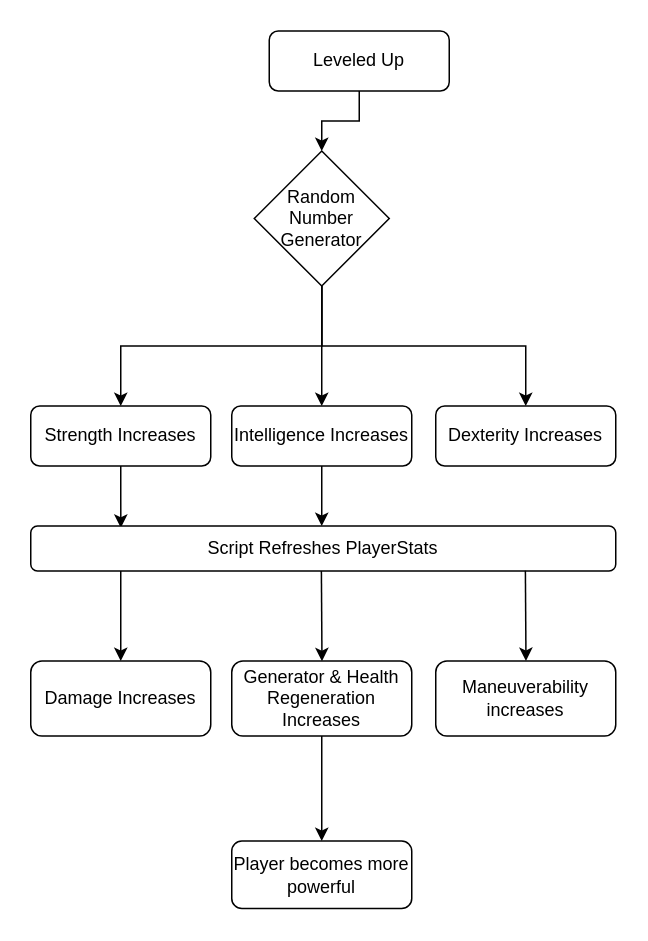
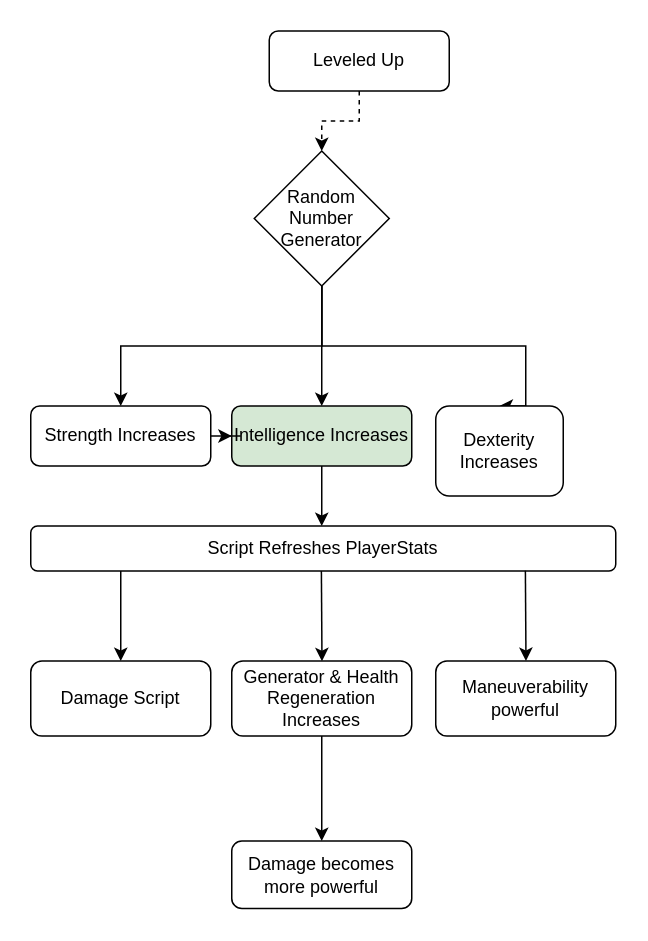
edge "Leveled Up" -> "Random Number Generator": style solid -> dashed
node "Intelligence Increases": fillcolor #ffffff -> #d5e8d4
node "Dexterity Increases": size 180x60 -> 128x90
edge "Strength Increases" -> "Script Refreshes PlayerStats": now "Strength Increases" -> "Intelligence Increases"
node "Damage Increases": label "Damage Increases" -> "Damage Script"
node "Maneuverability increases": label "Maneuverability increases" -> "Maneuverability powerful"
node "Player becomes more powerful": label "Player becomes more powerful" -> "Damage becomes more powerful"
